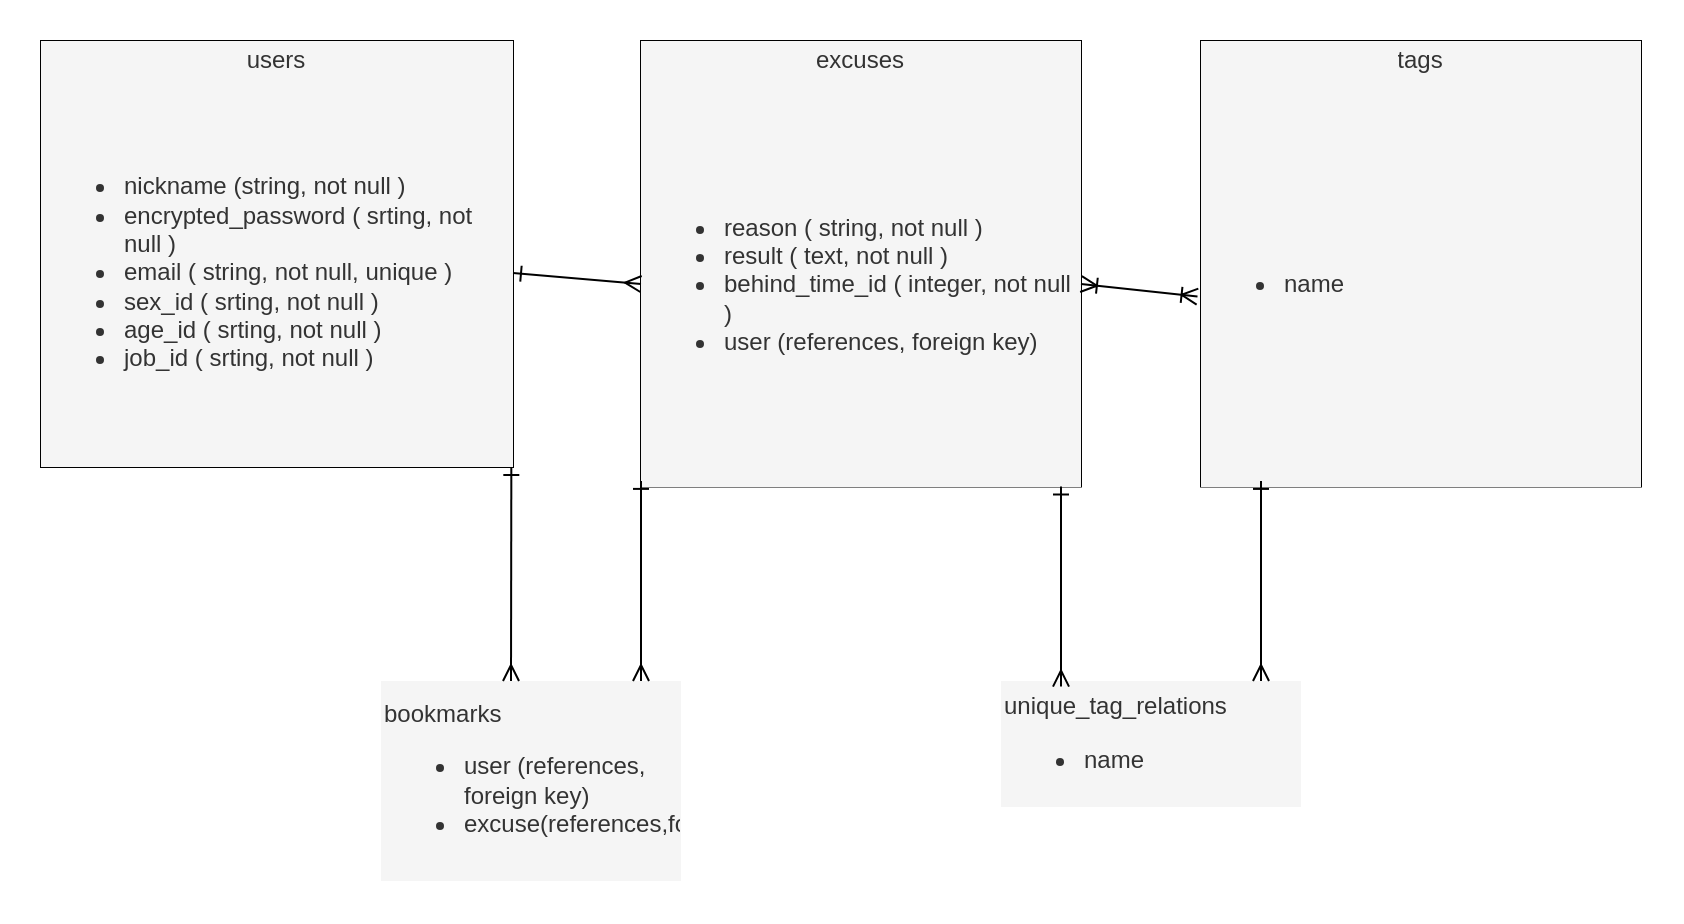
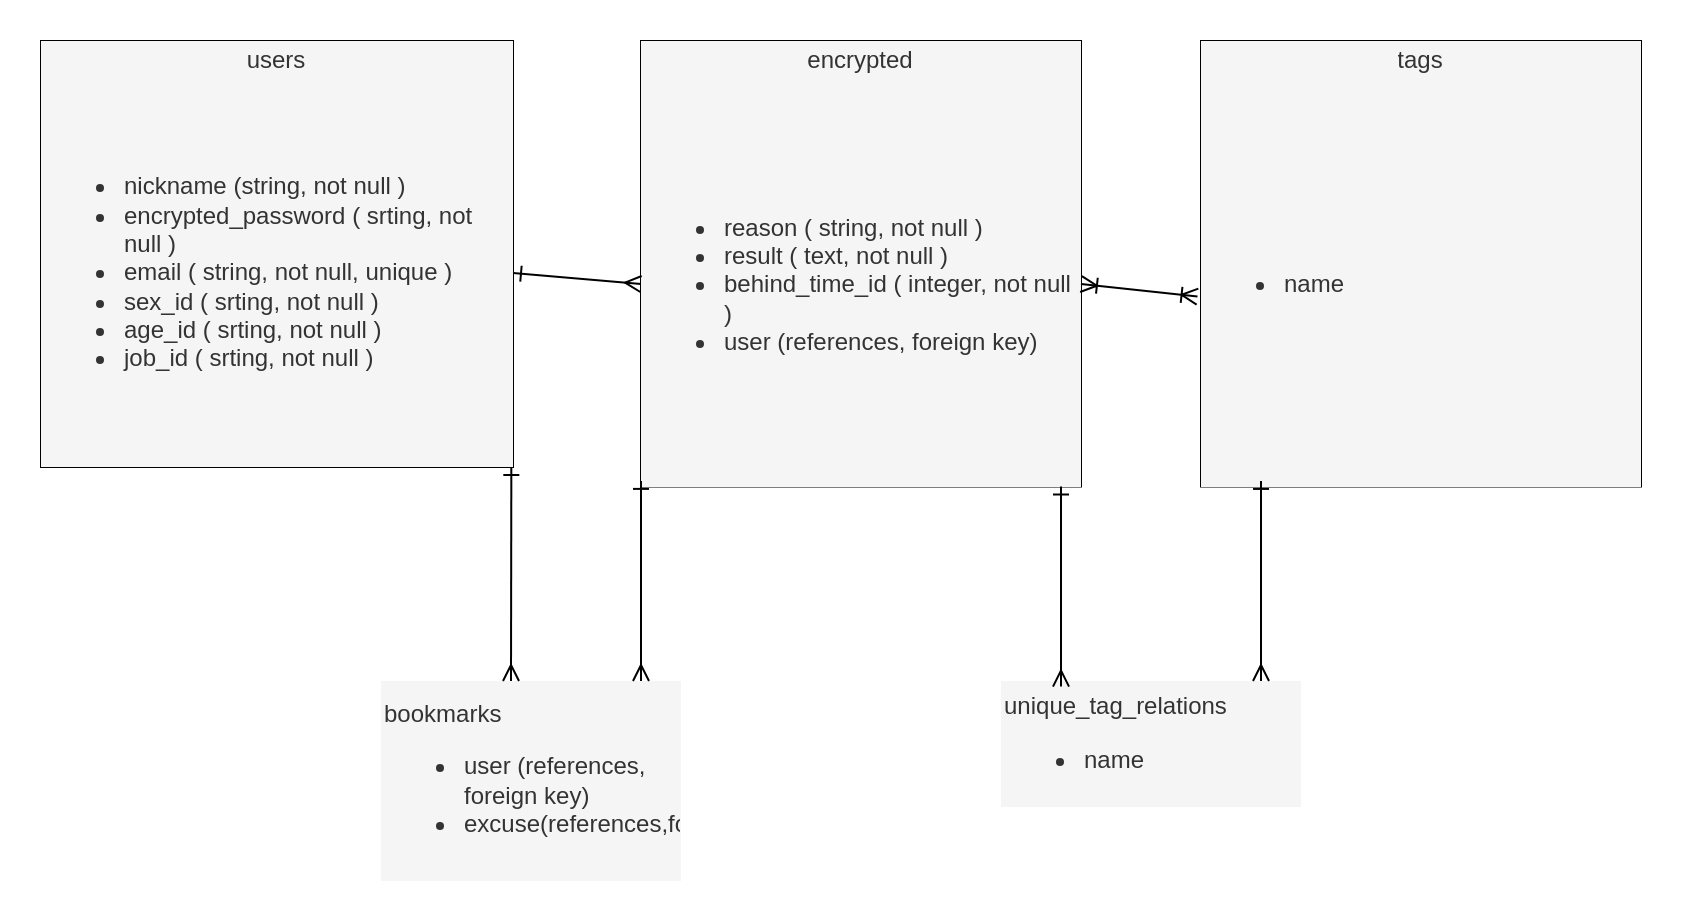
node "excuses": label "excuses" -> "encrypted"
